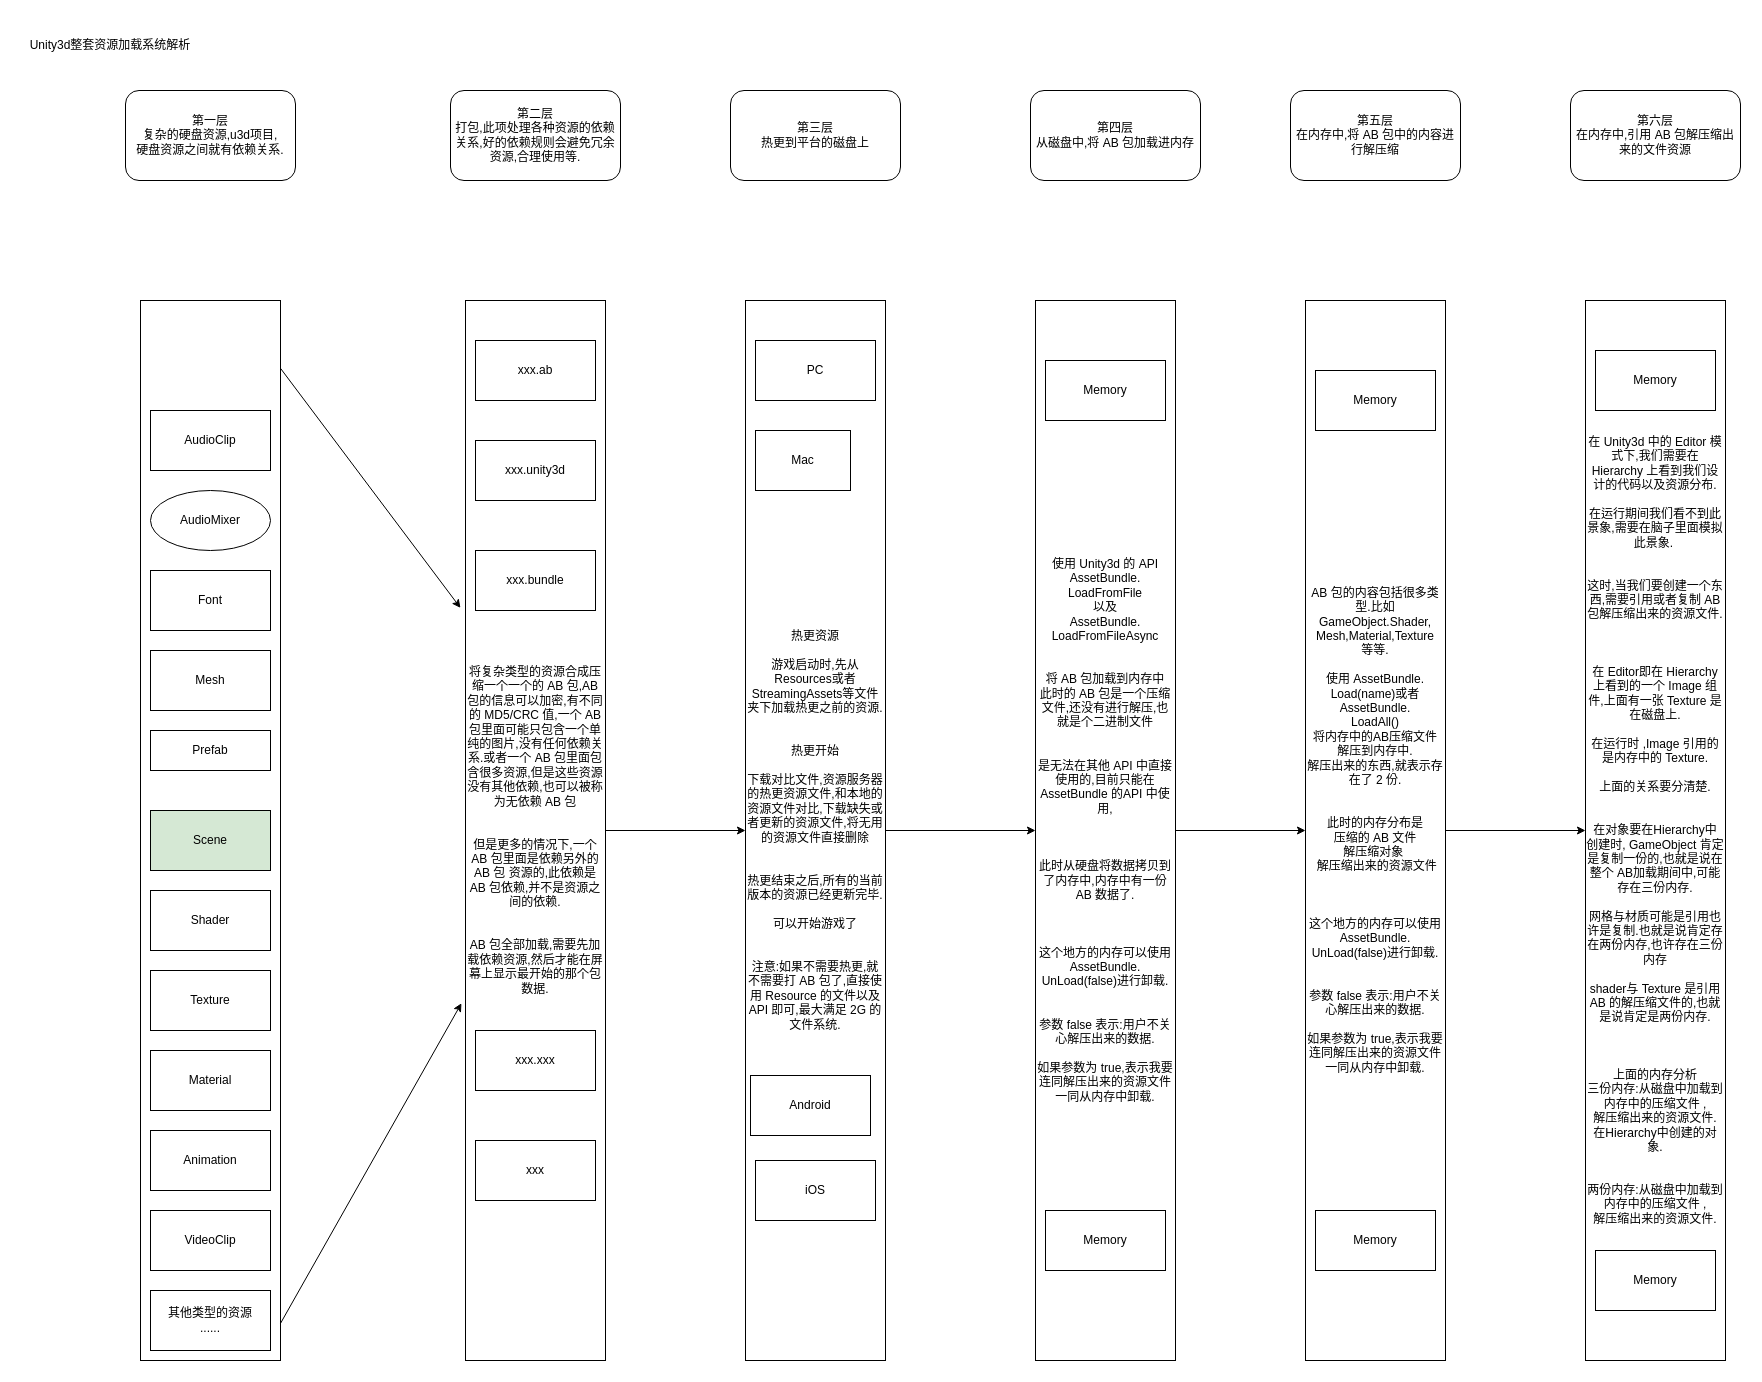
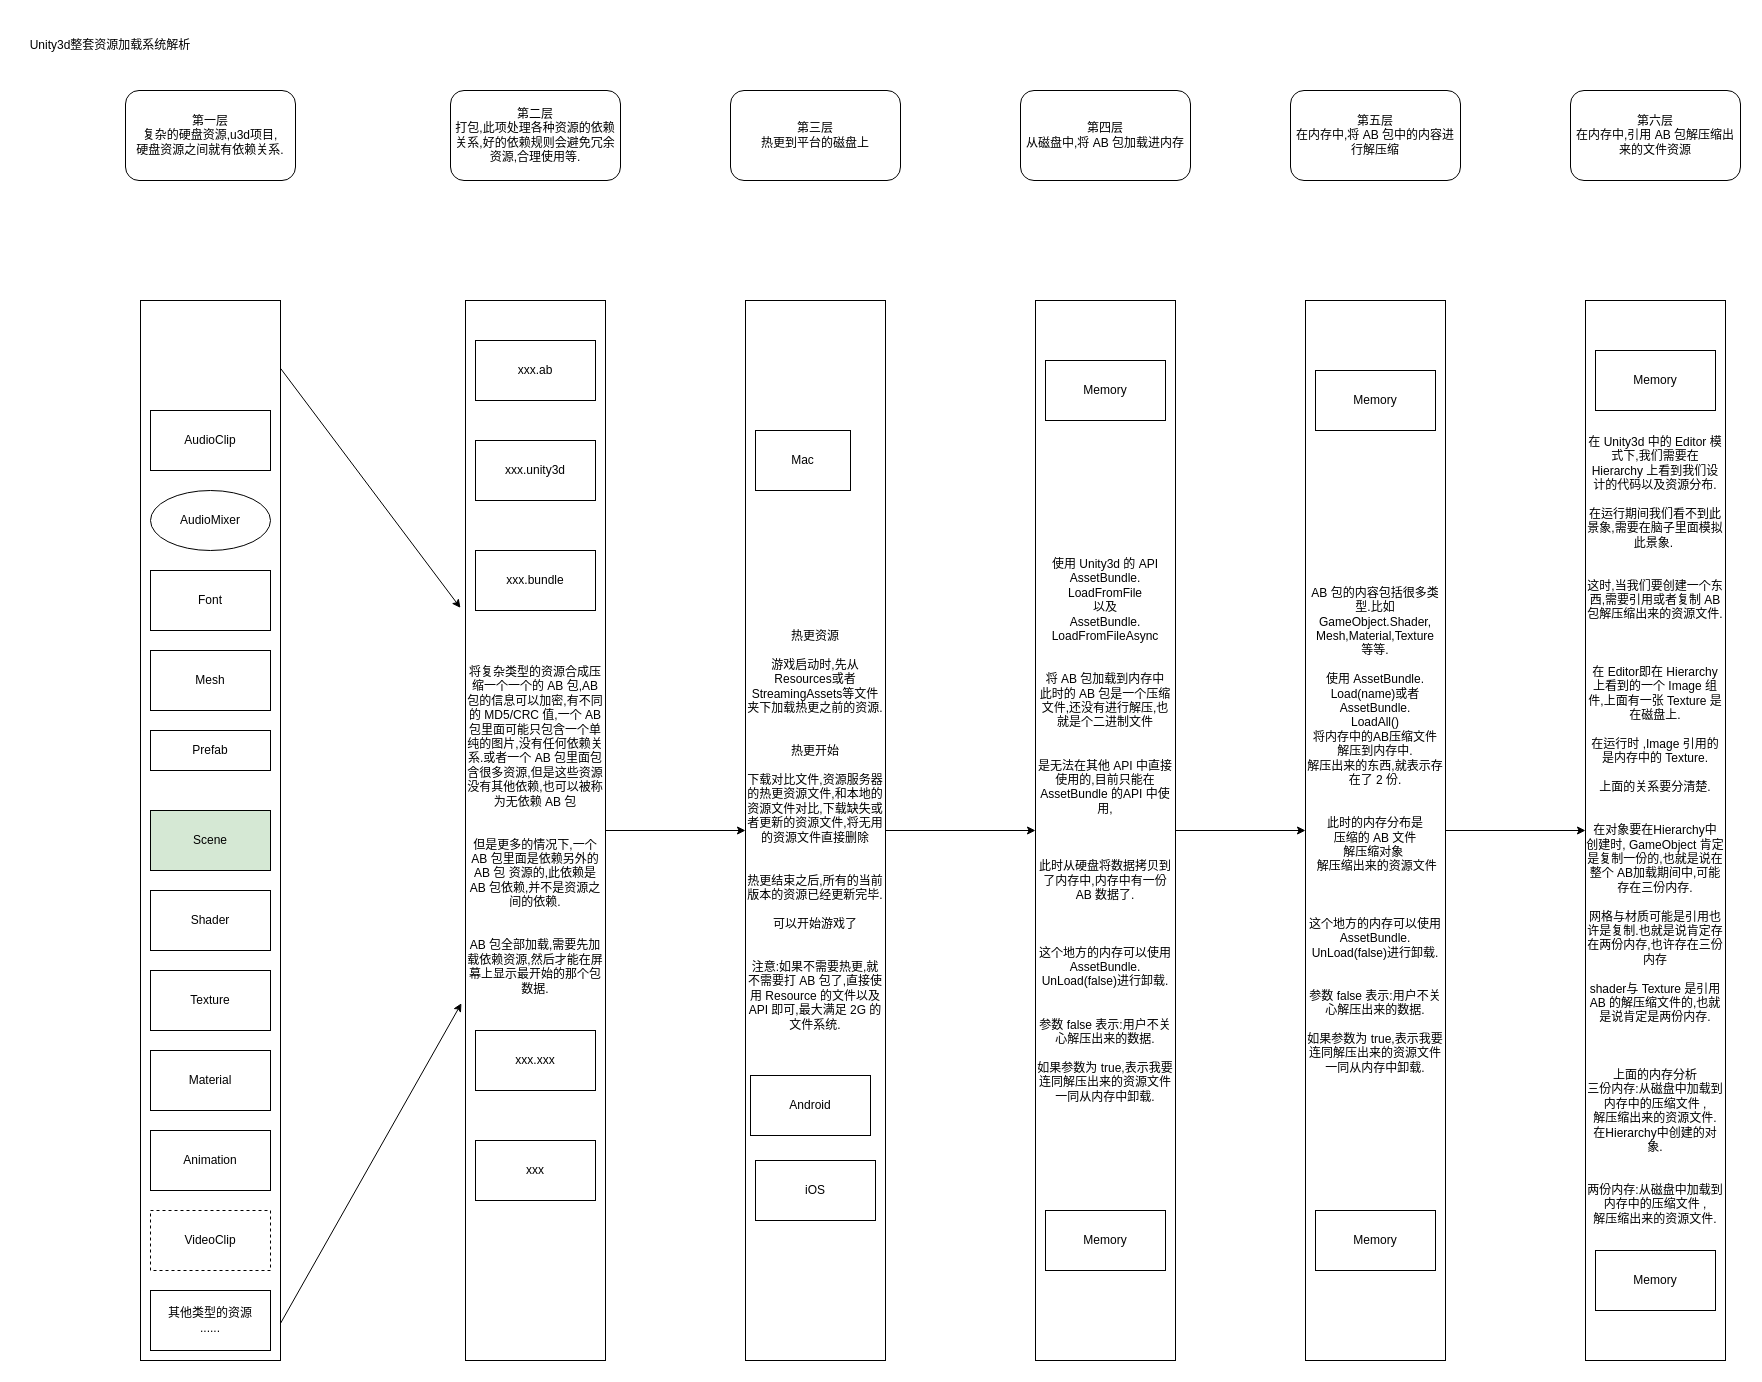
node "第四层 从磁盘中,将 AB 包加载进内存": moved (1116, 136) -> (1106, 136)
node "PC": removed
node "VideoClip": style solid -> dashed
